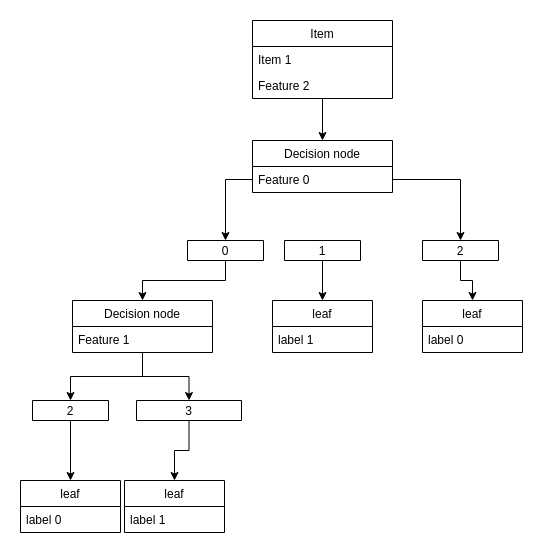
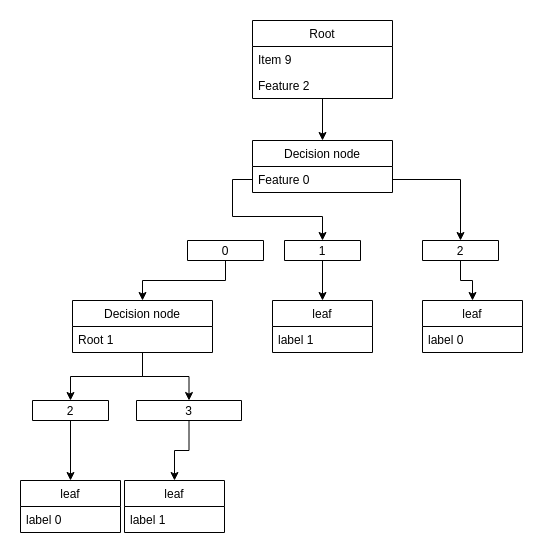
node "Item": label "Item" -> "Root"
node "Item 1": label "Item 1" -> "Item 9"
edge "Feature 0" -> "0": now "Feature 0" -> "1"
node "Feature 1": label "Feature 1" -> "Root 1"
